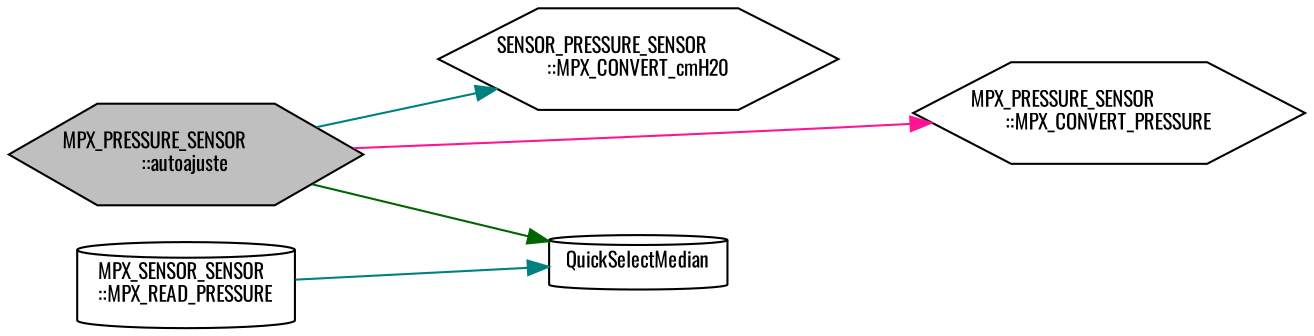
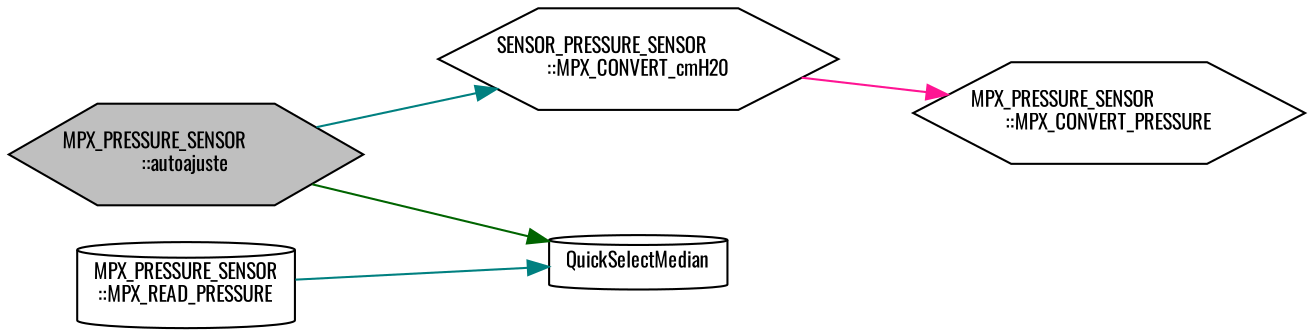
edge "MPX_PRESSURE_SENSOR ::autoajuste" -> "MPX_PRESSURE_SENSOR ::MPX_CONVERT_PRESSURE": now "SENSOR_PRESSURE_SENSOR ::MPX_CONVERT_cmH20" -> "MPX_PRESSURE_SENSOR ::MPX_CONVERT_PRESSURE"
node "MPX_SENSOR_SENSOR ::MPX_READ_PRESSURE": label "MPX_SENSOR_SENSOR ::MPX_READ_PRESSURE" -> "MPX_PRESSURE_SENSOR ::MPX_READ_PRESSURE"
